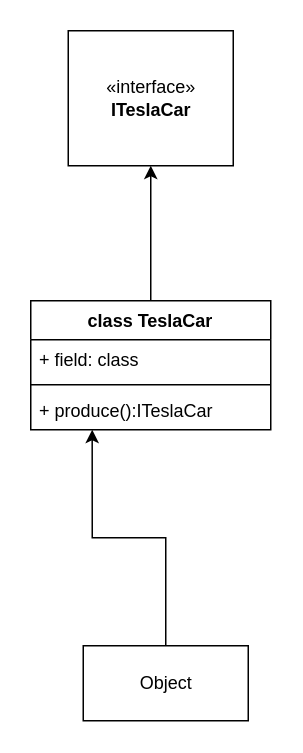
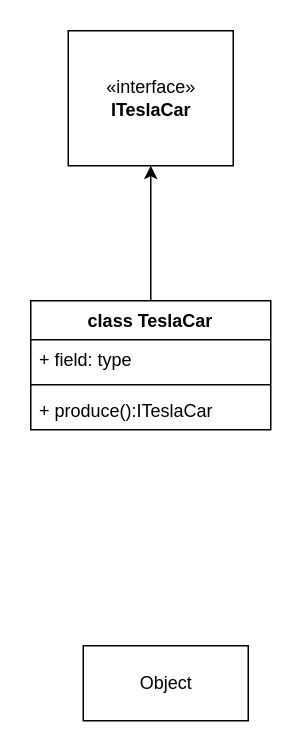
node "+ field: class": label "+ field: class" -> "+ field: type"
edge "Object" -> "+ produce():ITeslaCar": removed
